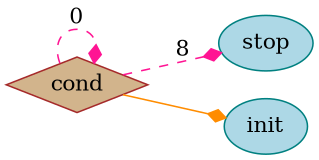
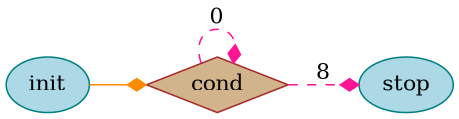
edge "cond" -> "init": reversed
